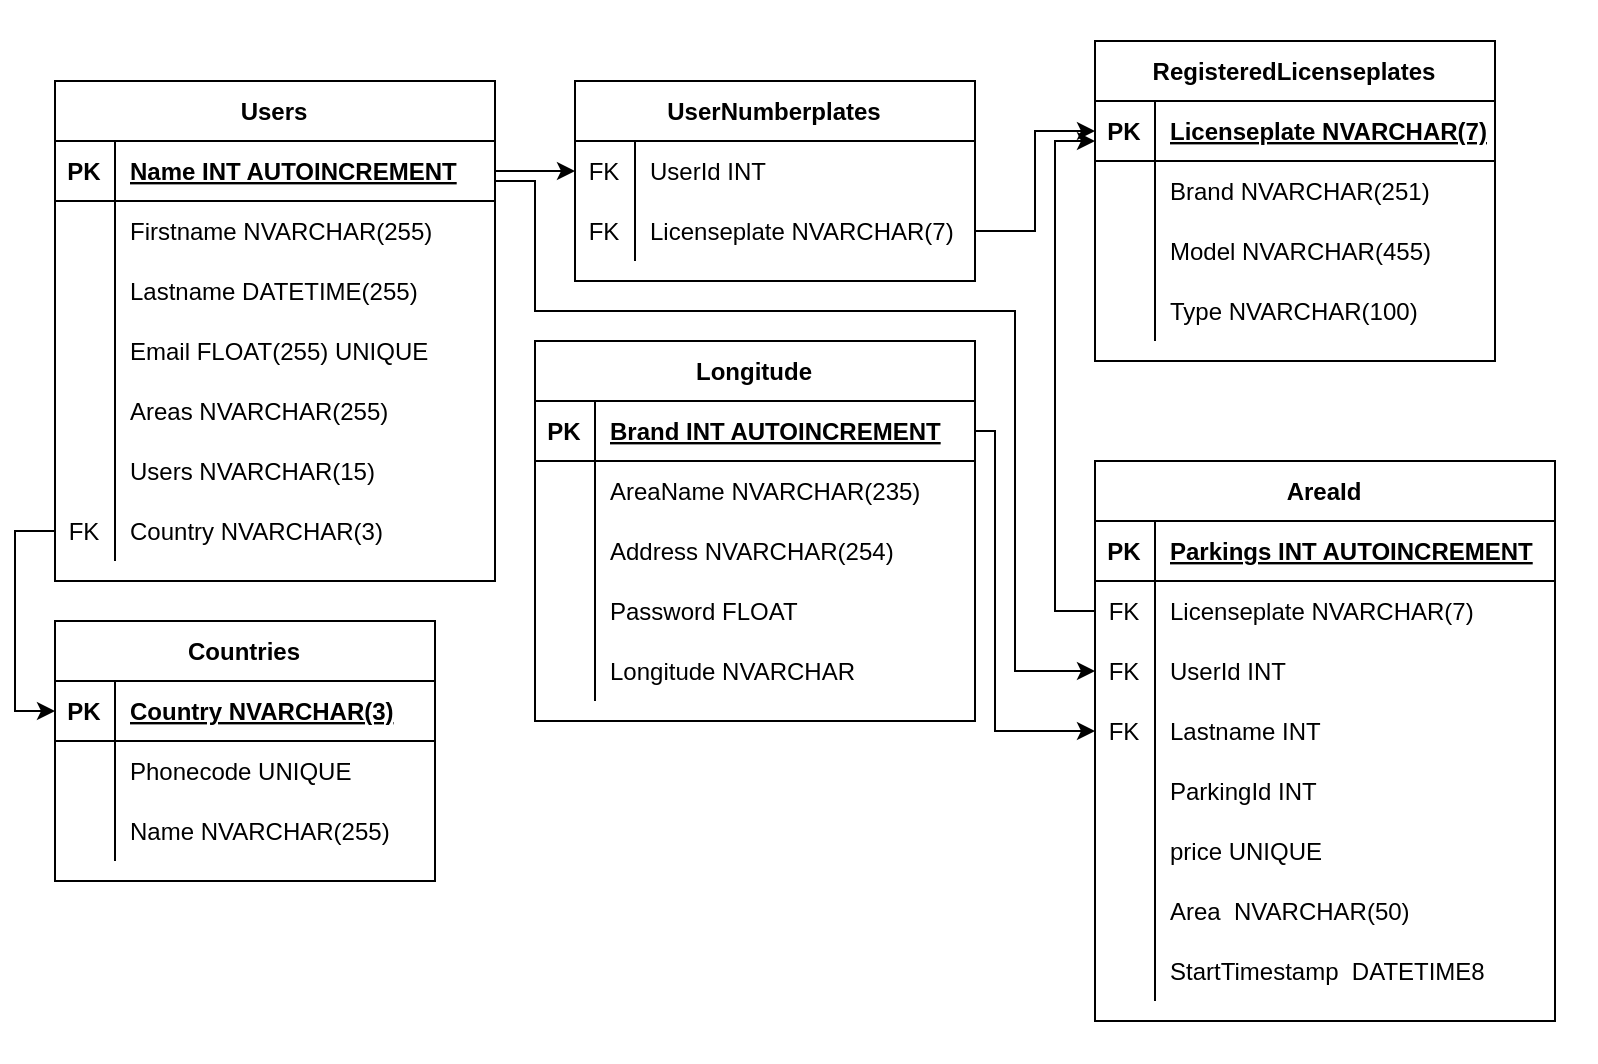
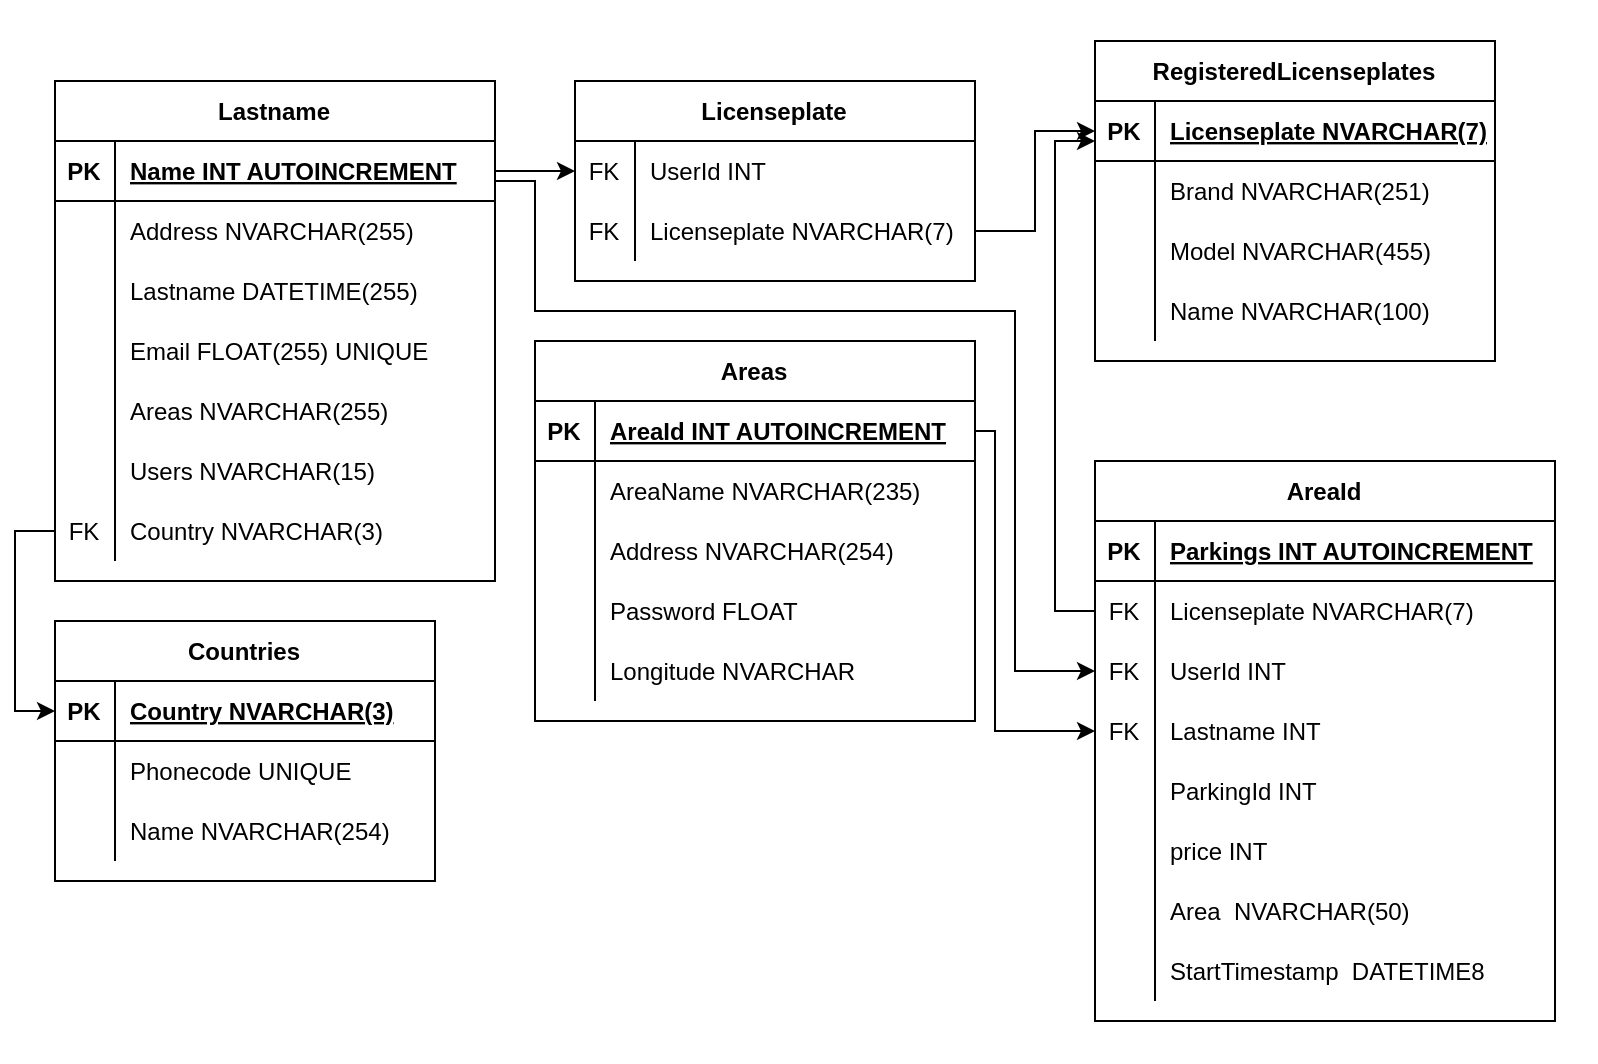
node "Users": label "Users" -> "Lastname"
node "UserNumberplates": label "UserNumberplates" -> "Licenseplate"
node "Firstname NVARCHAR(255)": label "Firstname NVARCHAR(255)" -> "Address NVARCHAR(255)"
node "Type NVARCHAR(100)": label "Type NVARCHAR(100)" -> "Name NVARCHAR(100)"
node "Longitude": label "Longitude" -> "Areas"
node "Brand INT AUTOINCREMENT": label "Brand INT AUTOINCREMENT" -> "AreaId INT AUTOINCREMENT"
node "Name NVARCHAR(255)": label "Name NVARCHAR(255)" -> "Name NVARCHAR(254)"
node "price UNIQUE": label "price UNIQUE" -> "price INT"
